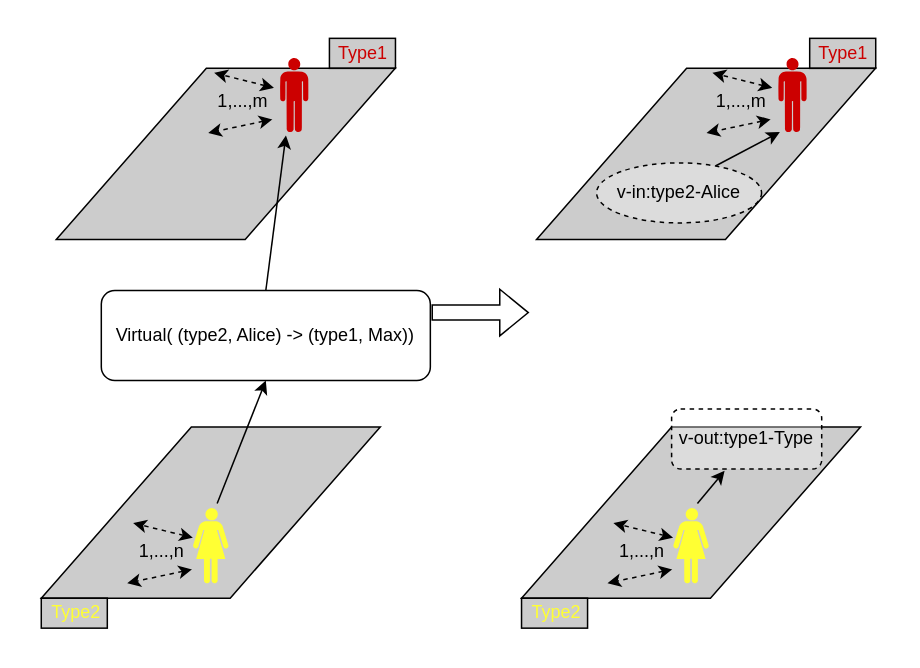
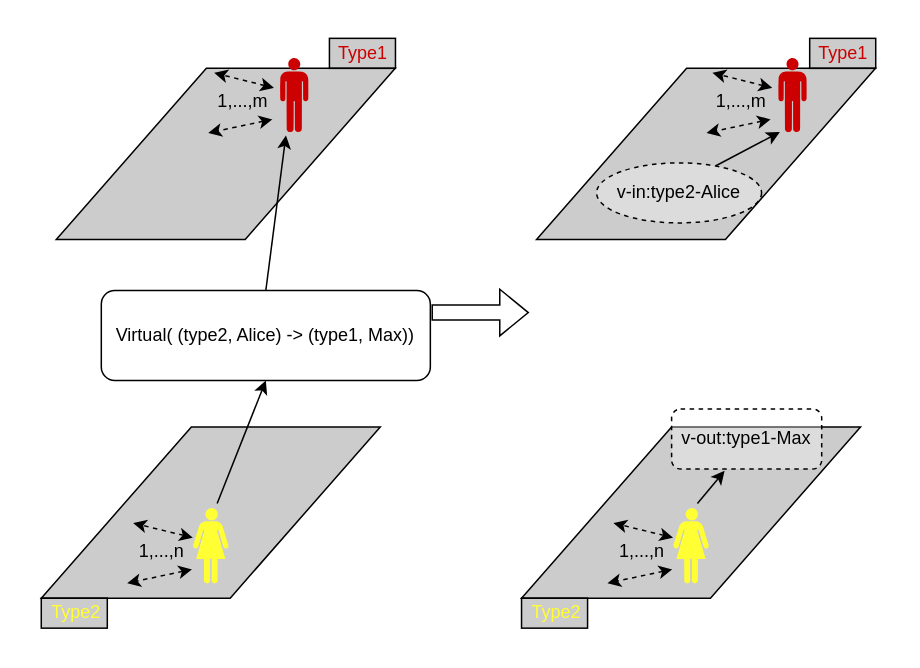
node "v-out:type1-Type": label "v-out:type1-Type" -> "v-out:type1-Max"
